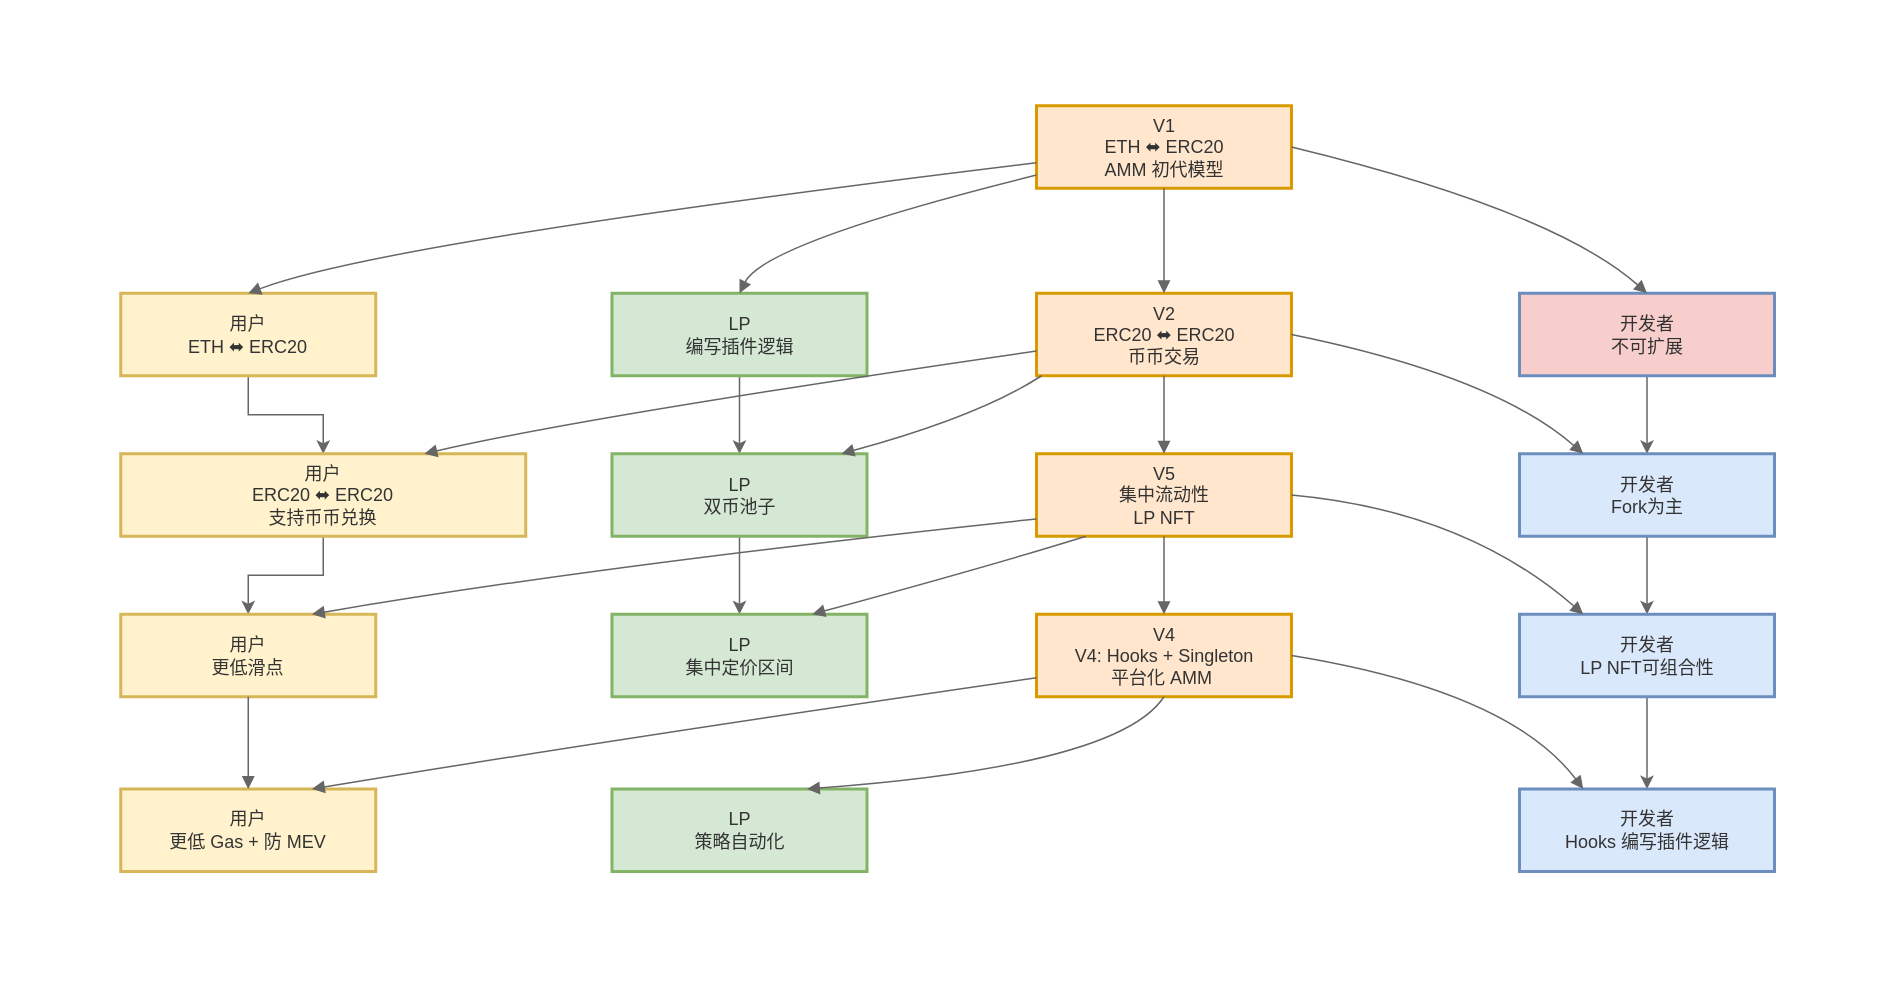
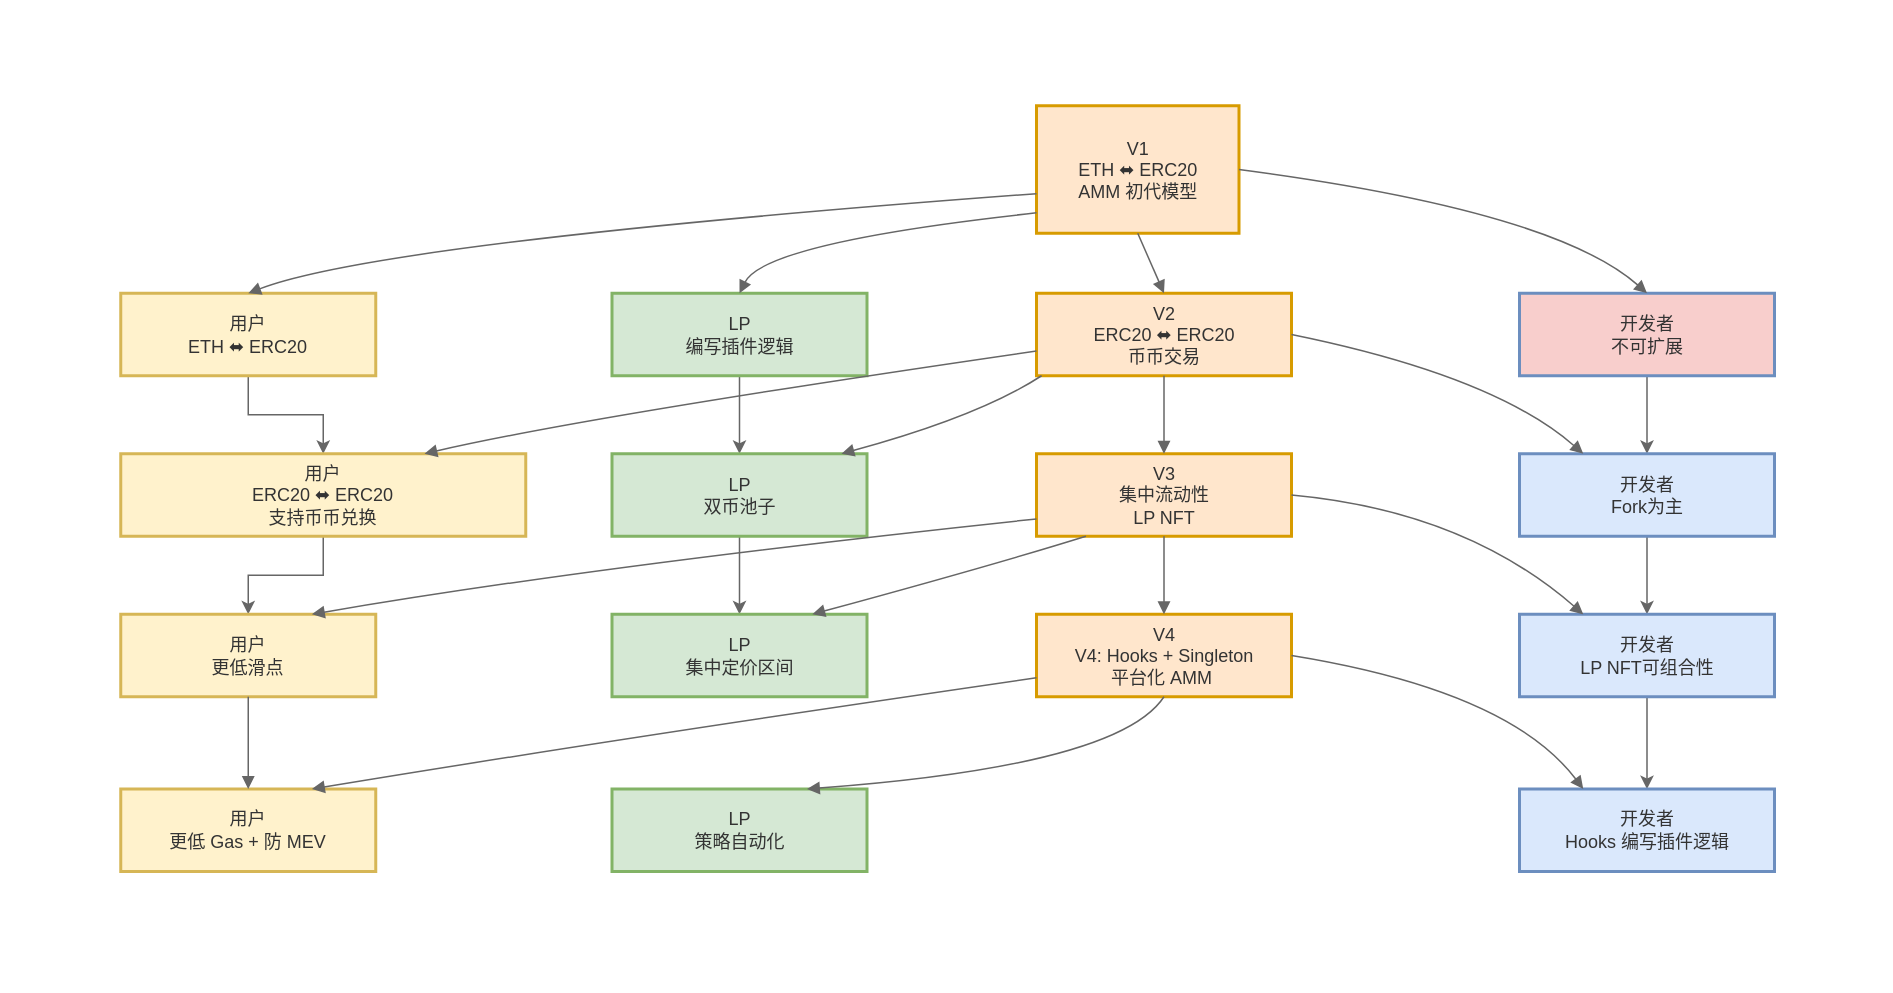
node "V1 ETH ⬌ ERC20 AMM 初代模型": size 255x83 -> 203x128
node "V5 集中流动性 LP NFT": label "V5 集中流动性 LP NFT" -> "V3 集中流动性 LP NFT"
